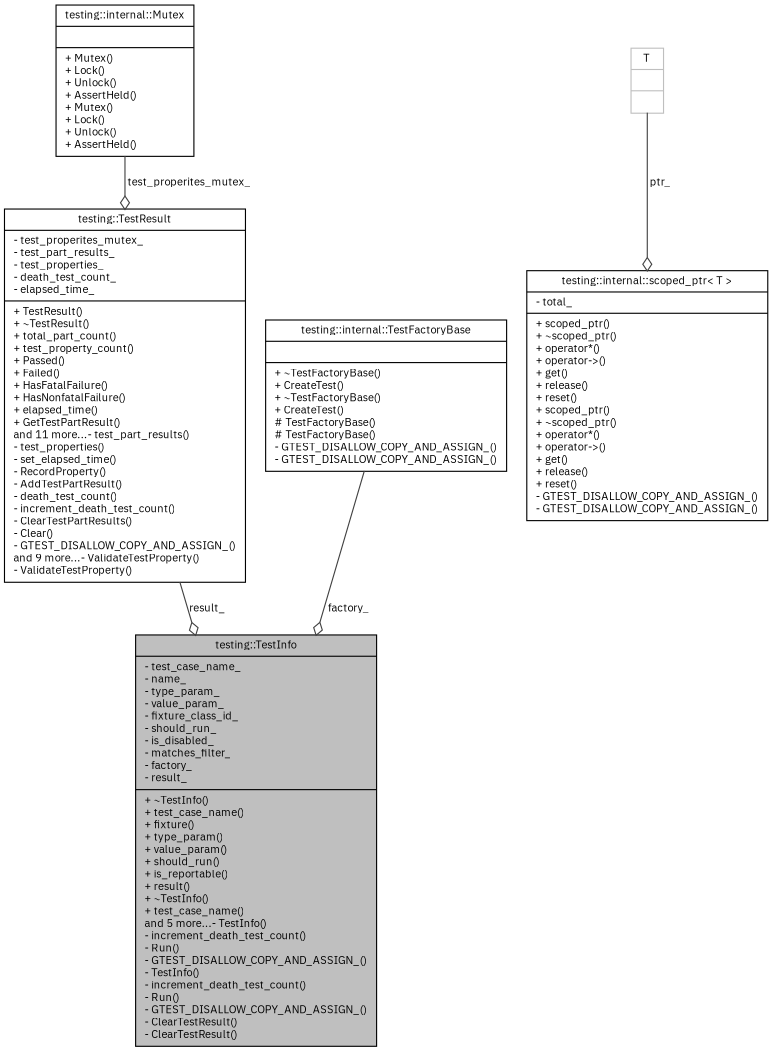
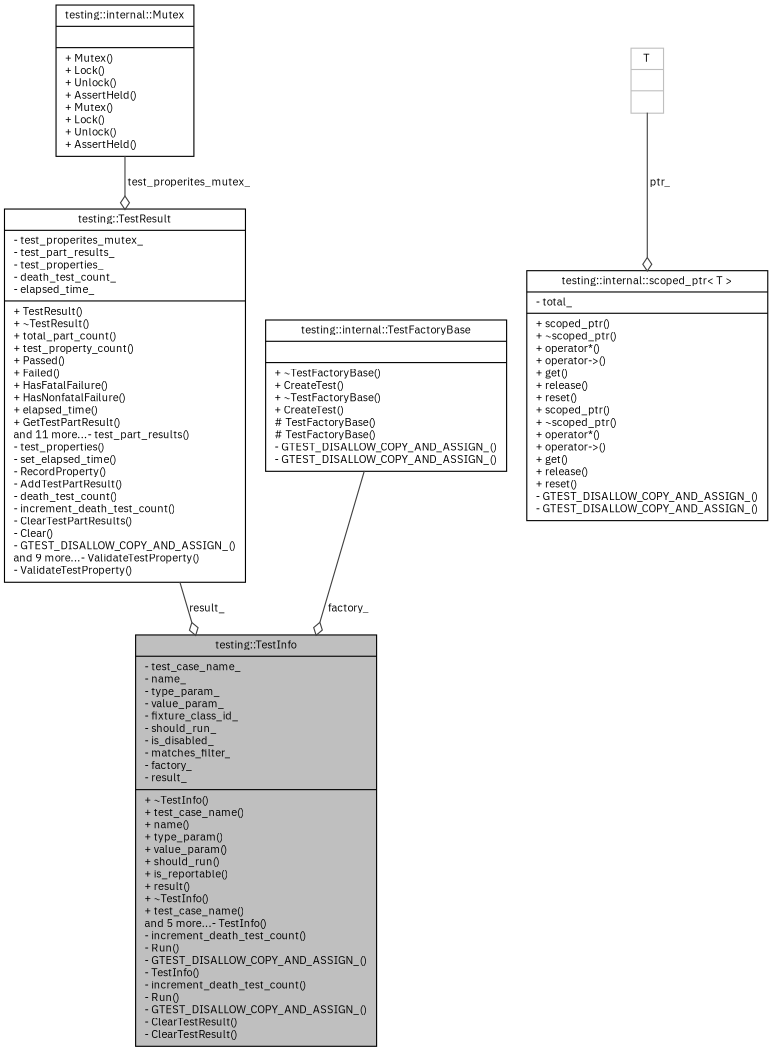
node "testing::TestInfo": text "+ fixture()" -> "+ name()"
